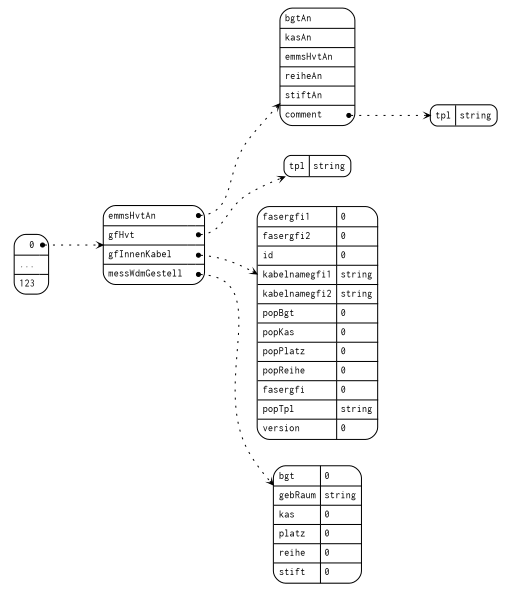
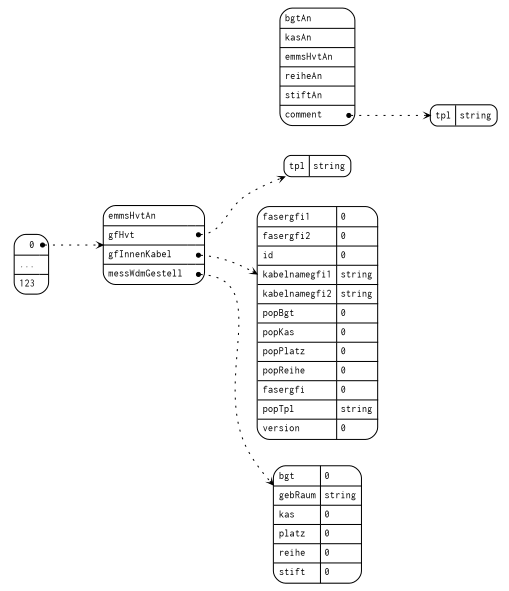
edge "bgtAn" -- "emmsHvtAn": removed
